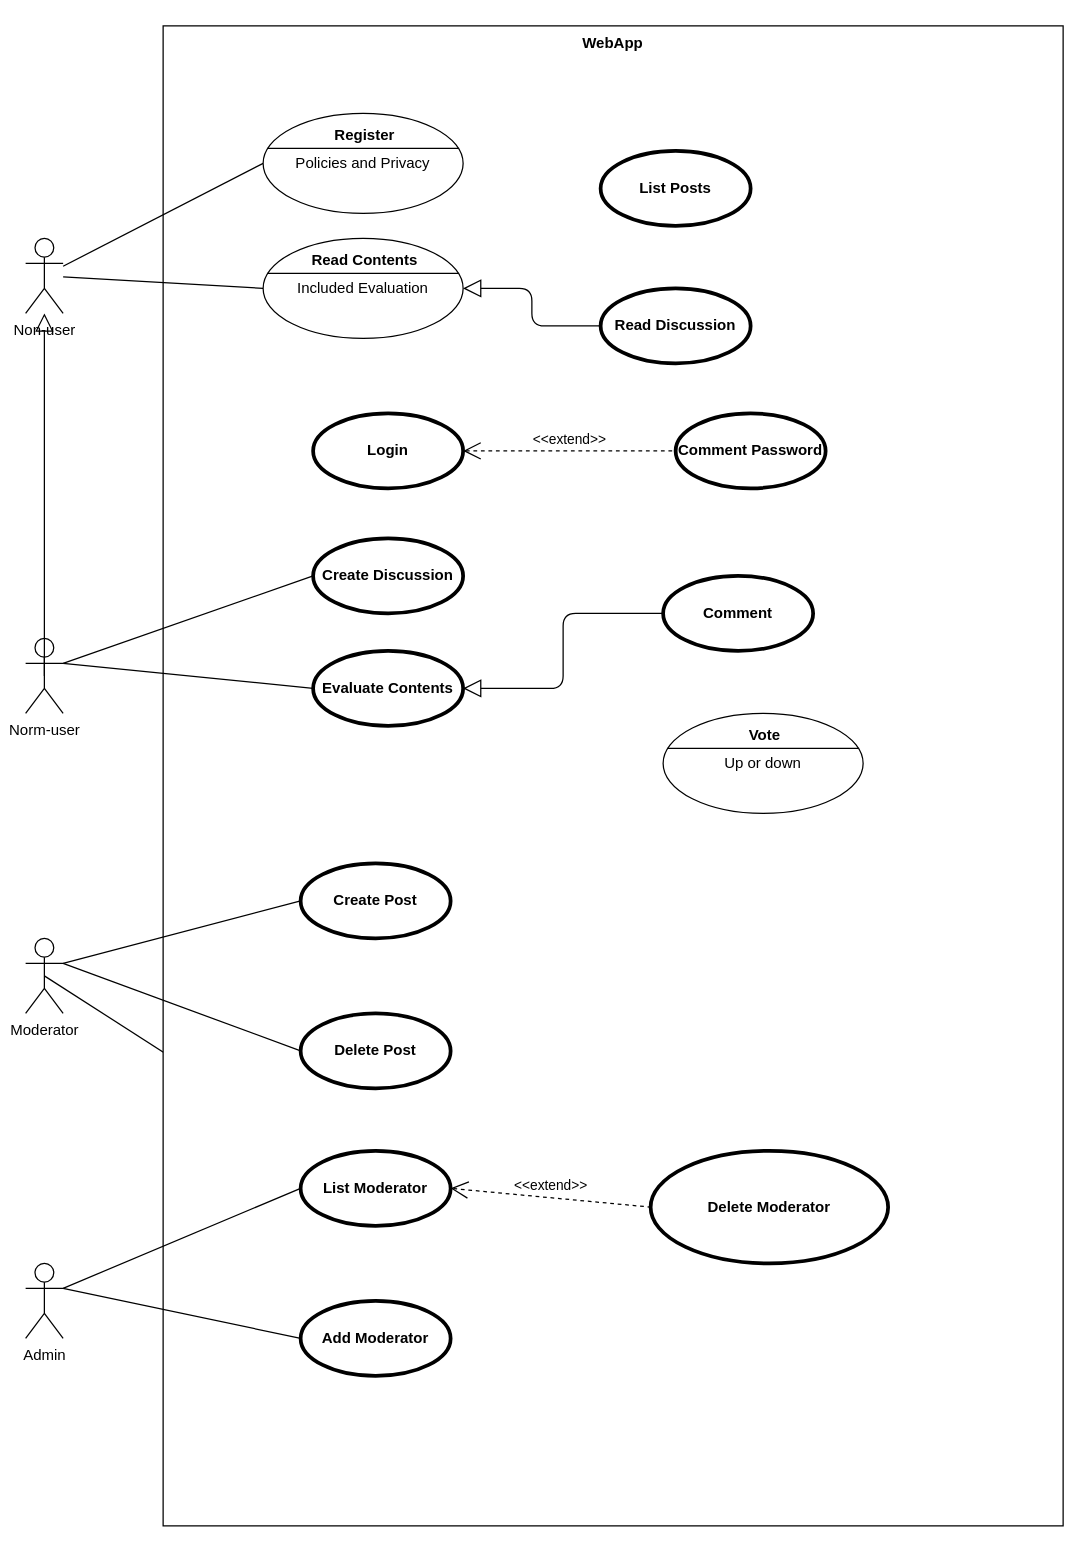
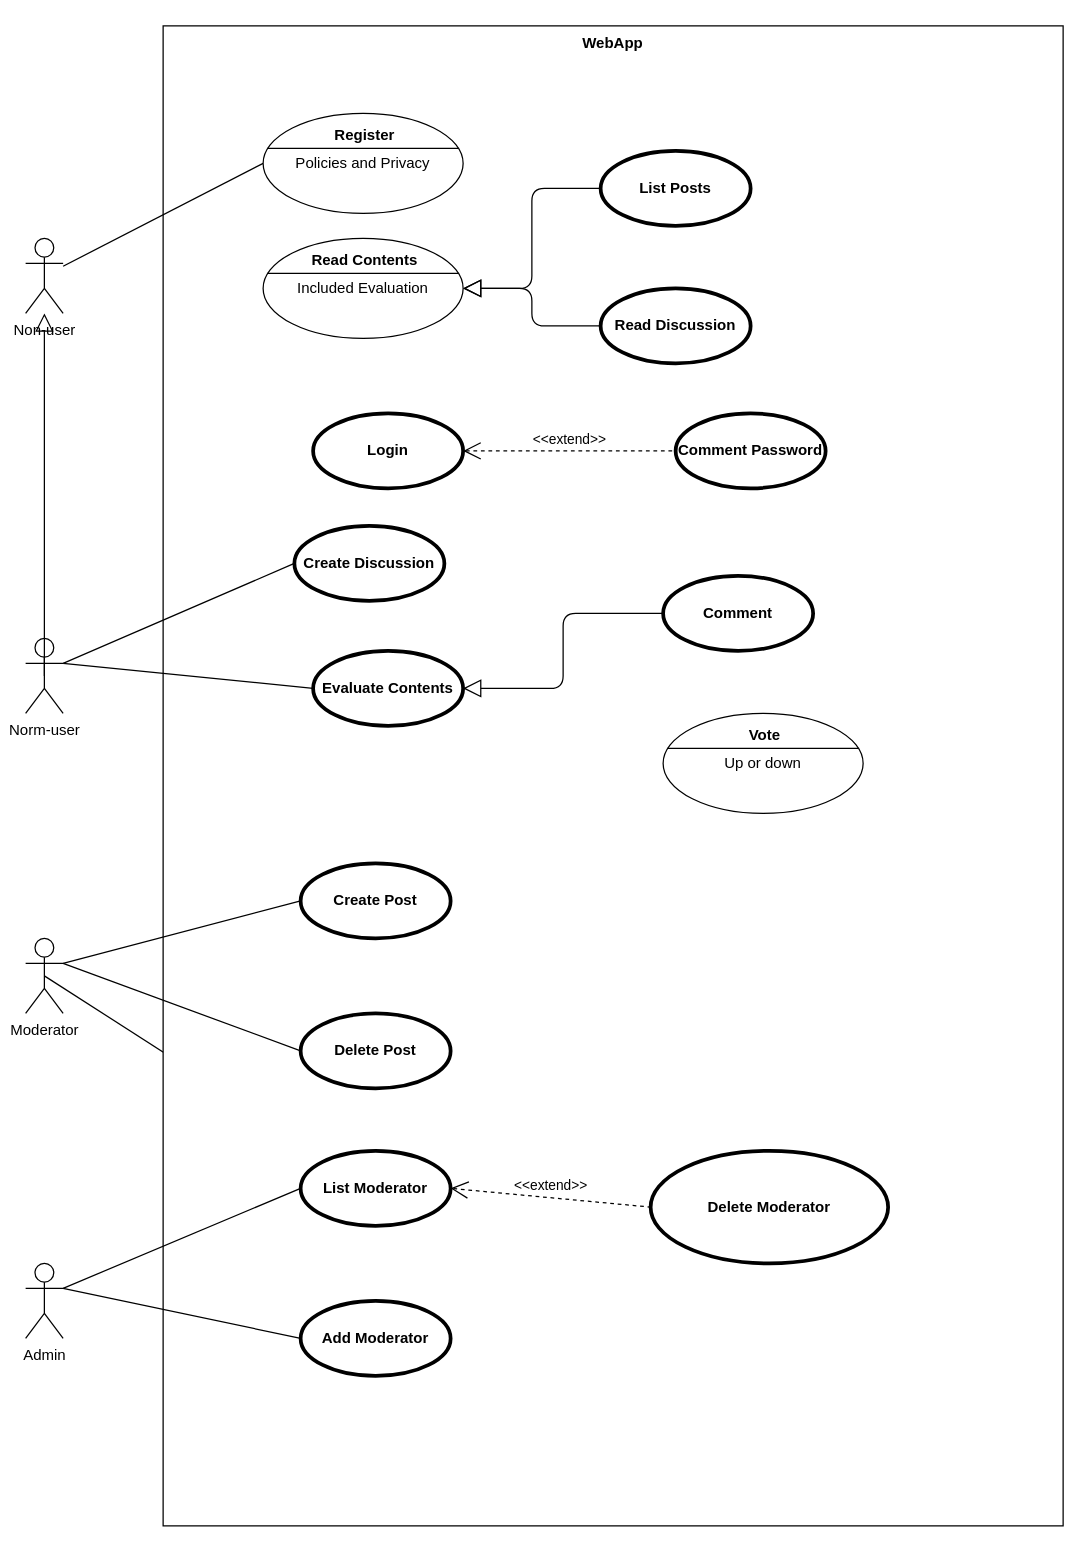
edge "List Posts" -> "Included Evaluation": added
edge "Non-user" -- "Included Evaluation": removed
node "Create Discussion": moved (388, 576) -> (369, 563)
